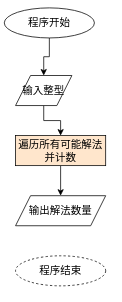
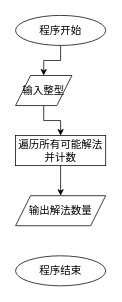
node "程序开始": moved (49, 23) -> (60, 30)
node "遍历所有可能解法 并计数": fillcolor #ffe6cc -> #ffffff
node "程序结束": style dashed -> solid
